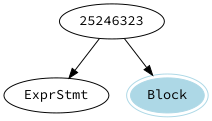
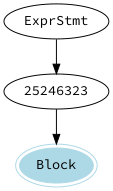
edge "25246323" -> "ExprStmt": reversed
